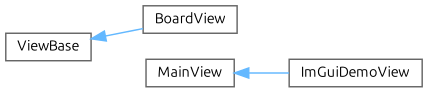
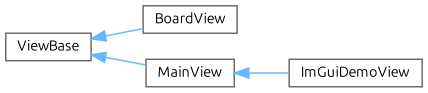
edge "MainView" -> "ViewBase": added
